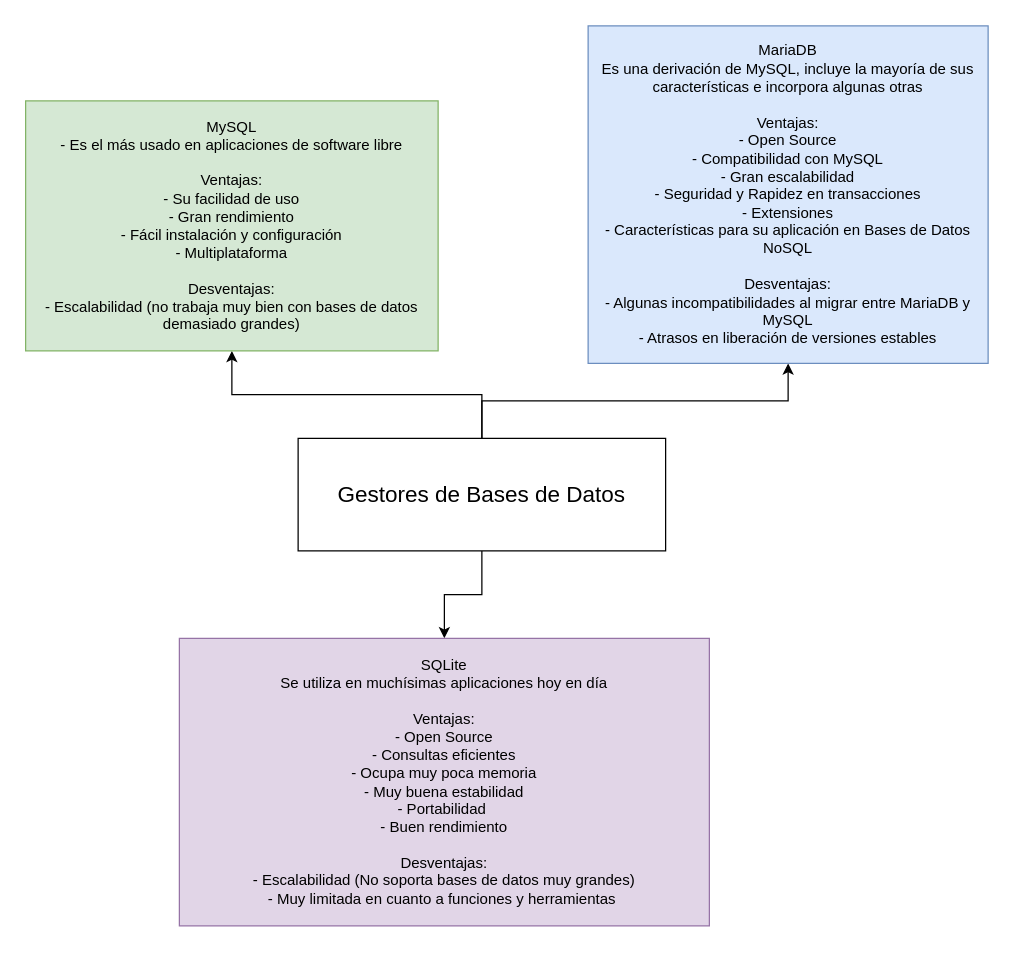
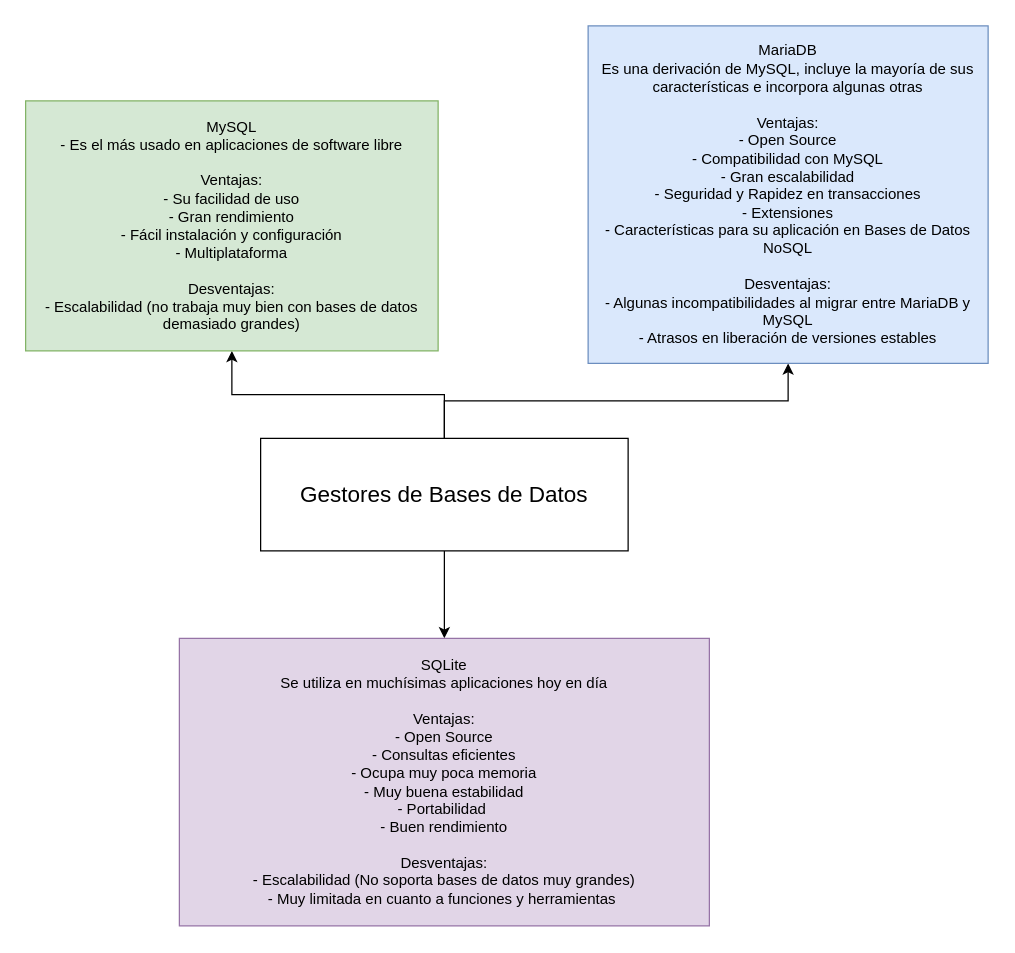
node "Gestores de Bases de Datos": moved (482, 494) -> (444, 494)
